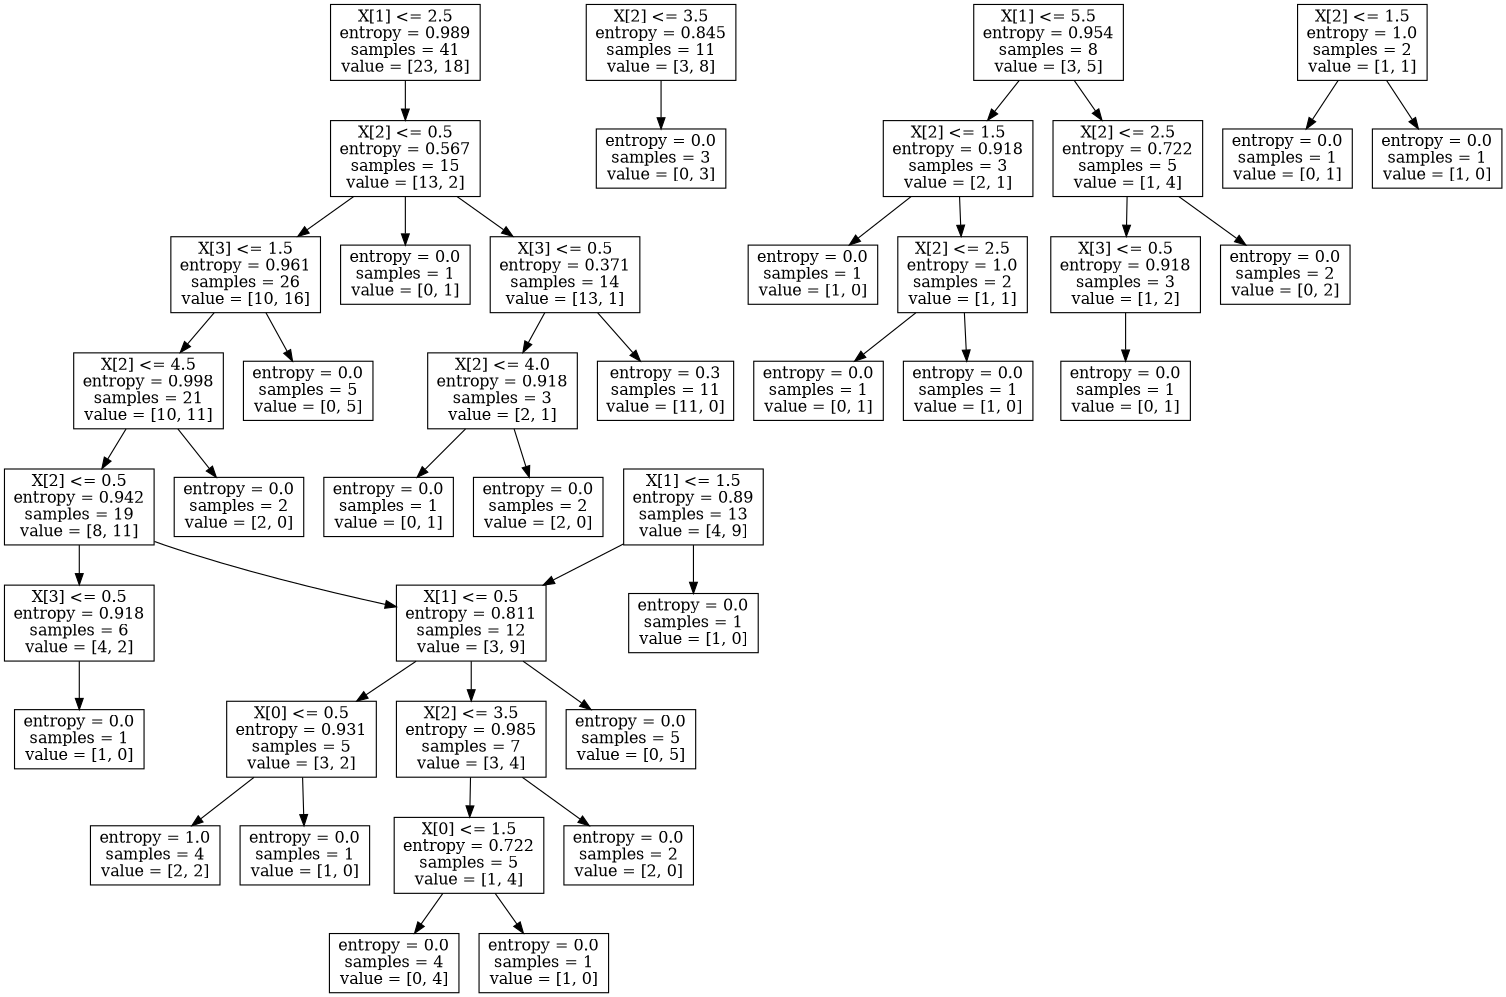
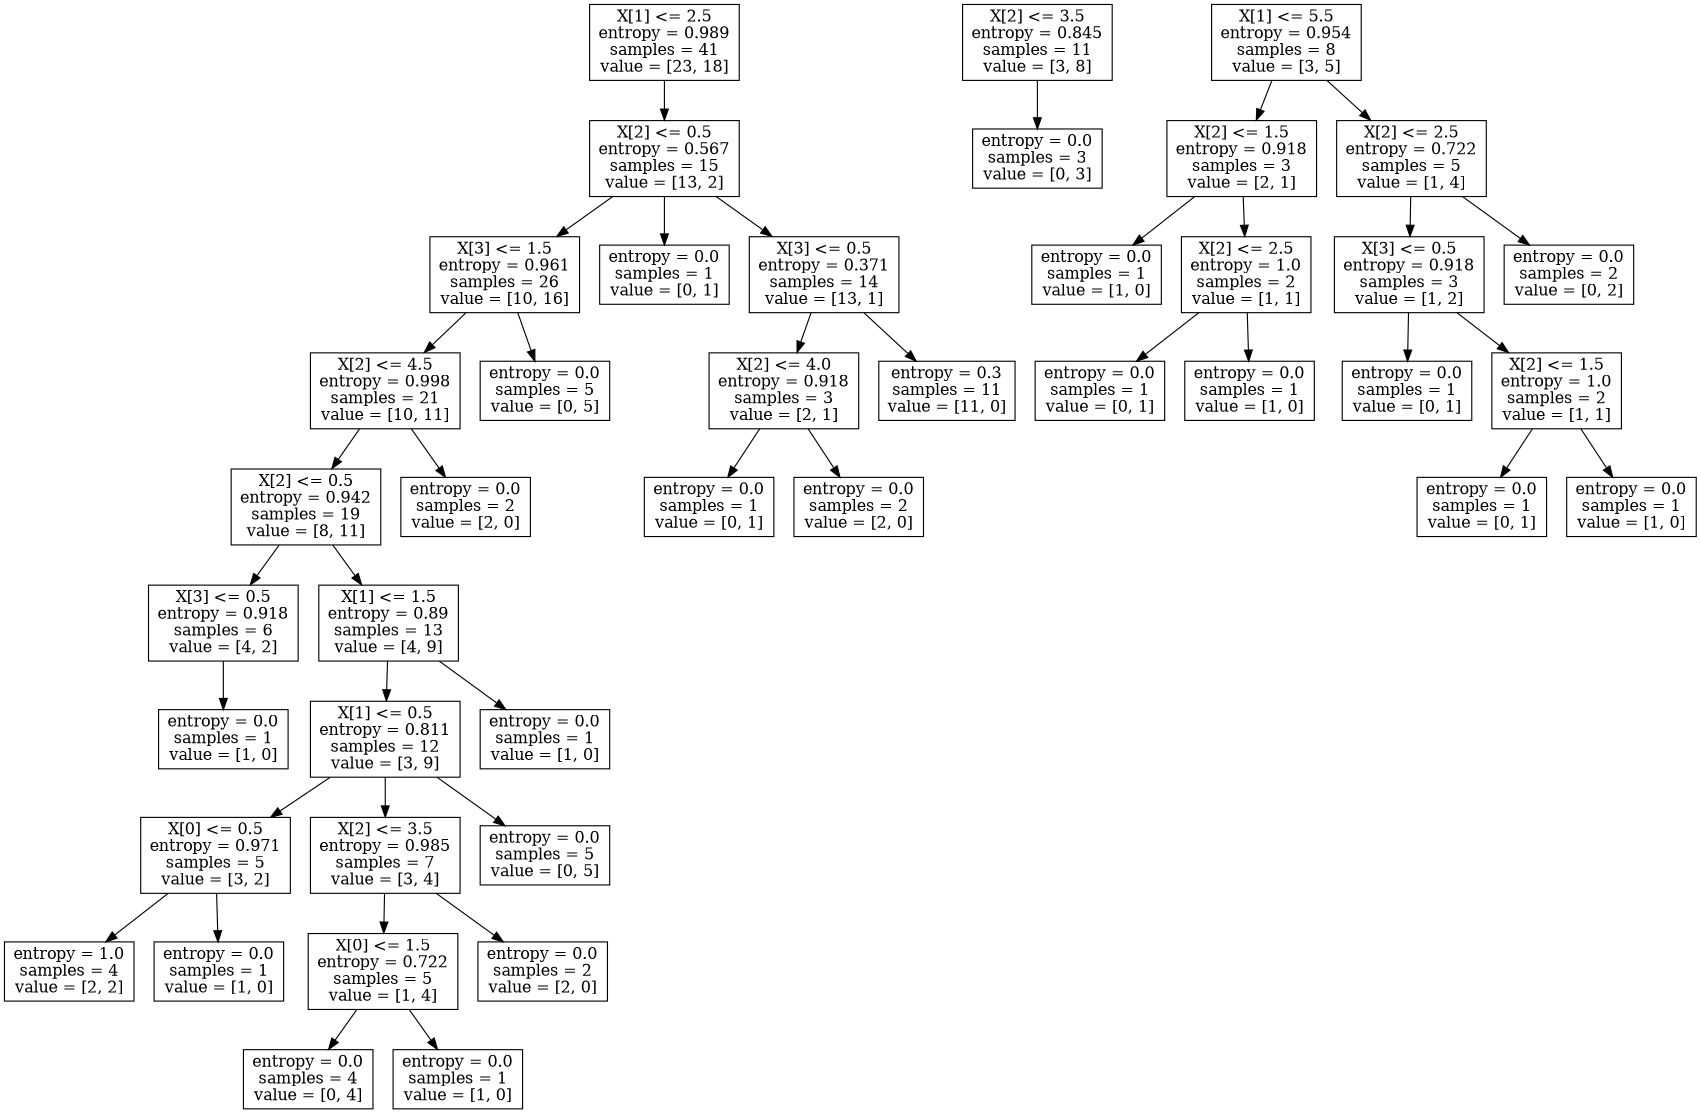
edge "X[3] <= 0.5 entropy = 0.918 samples = 3 value = [1, 2]" -> "X[2] <= 1.5 entropy = 1.0 samples = 2 value = [1, 1]": added
edge "X[2] <= 0.5 entropy = 0.942 samples = 19 value = [8, 11]" -> "X[1] <= 0.5 entropy = 0.811 samples = 12 value = [3, 9]": now "X[2] <= 0.5 entropy = 0.942 samples = 19 value = [8, 11]" -> "X[1] <= 1.5 entropy = 0.89 samples = 13 value = [4, 9]"
node "X[0] <= 0.5 entropy = 0.931 samples = 5 value = [3, 2]": label "X[0] <= 0.5 entropy = 0.931 samples = 5 value = [3, 2]" -> "X[0] <= 0.5 entropy = 0.971 samples = 5 value = [3, 2]"
